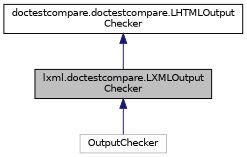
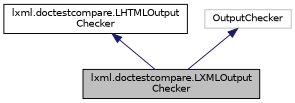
node "doctestcompare.doctestcompare.LHTMLOutput Checker": label "doctestcompare.doctestcompare.LHTMLOutput Checker" -> "lxml.doctestcompare.LHTMLOutput Checker"
edge "OutputChecker" -> "lxml.doctestcompare.LXMLOutput Checker": reversed
